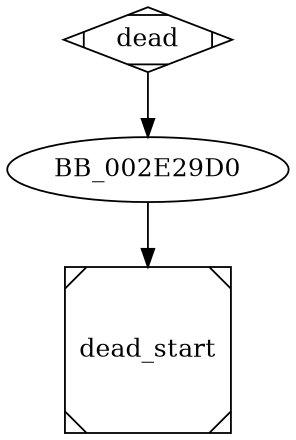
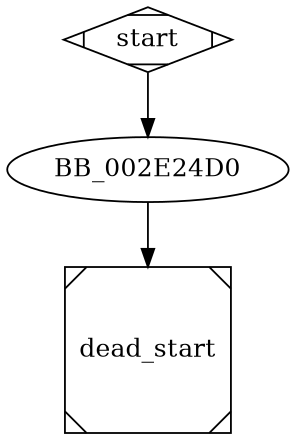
node "dead": label "dead" -> "start"
node "BB_002E29D0": label "BB_002E29D0" -> "BB_002E24D0"
